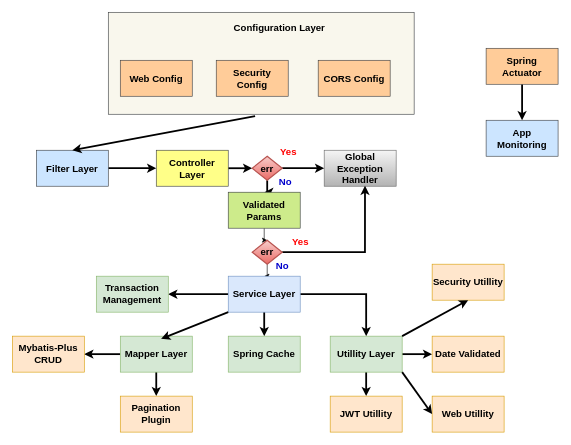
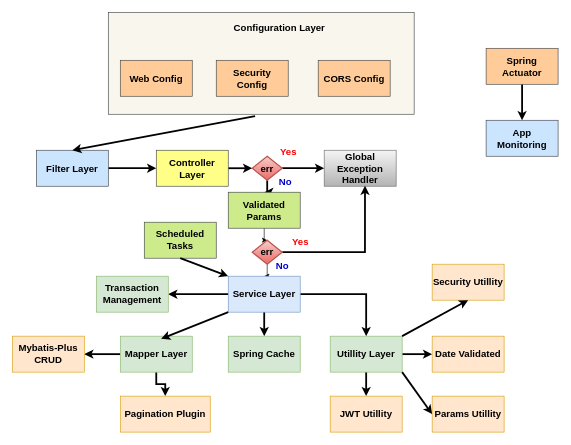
node "Scheduled Tasks": added
edge "Scheduled Tasks" -> "Service Layer": added
node "Pagination Plugin": size 72x36 -> 90x36
node "Web Utillity": label "Web Utillity" -> "Params Utillity"
